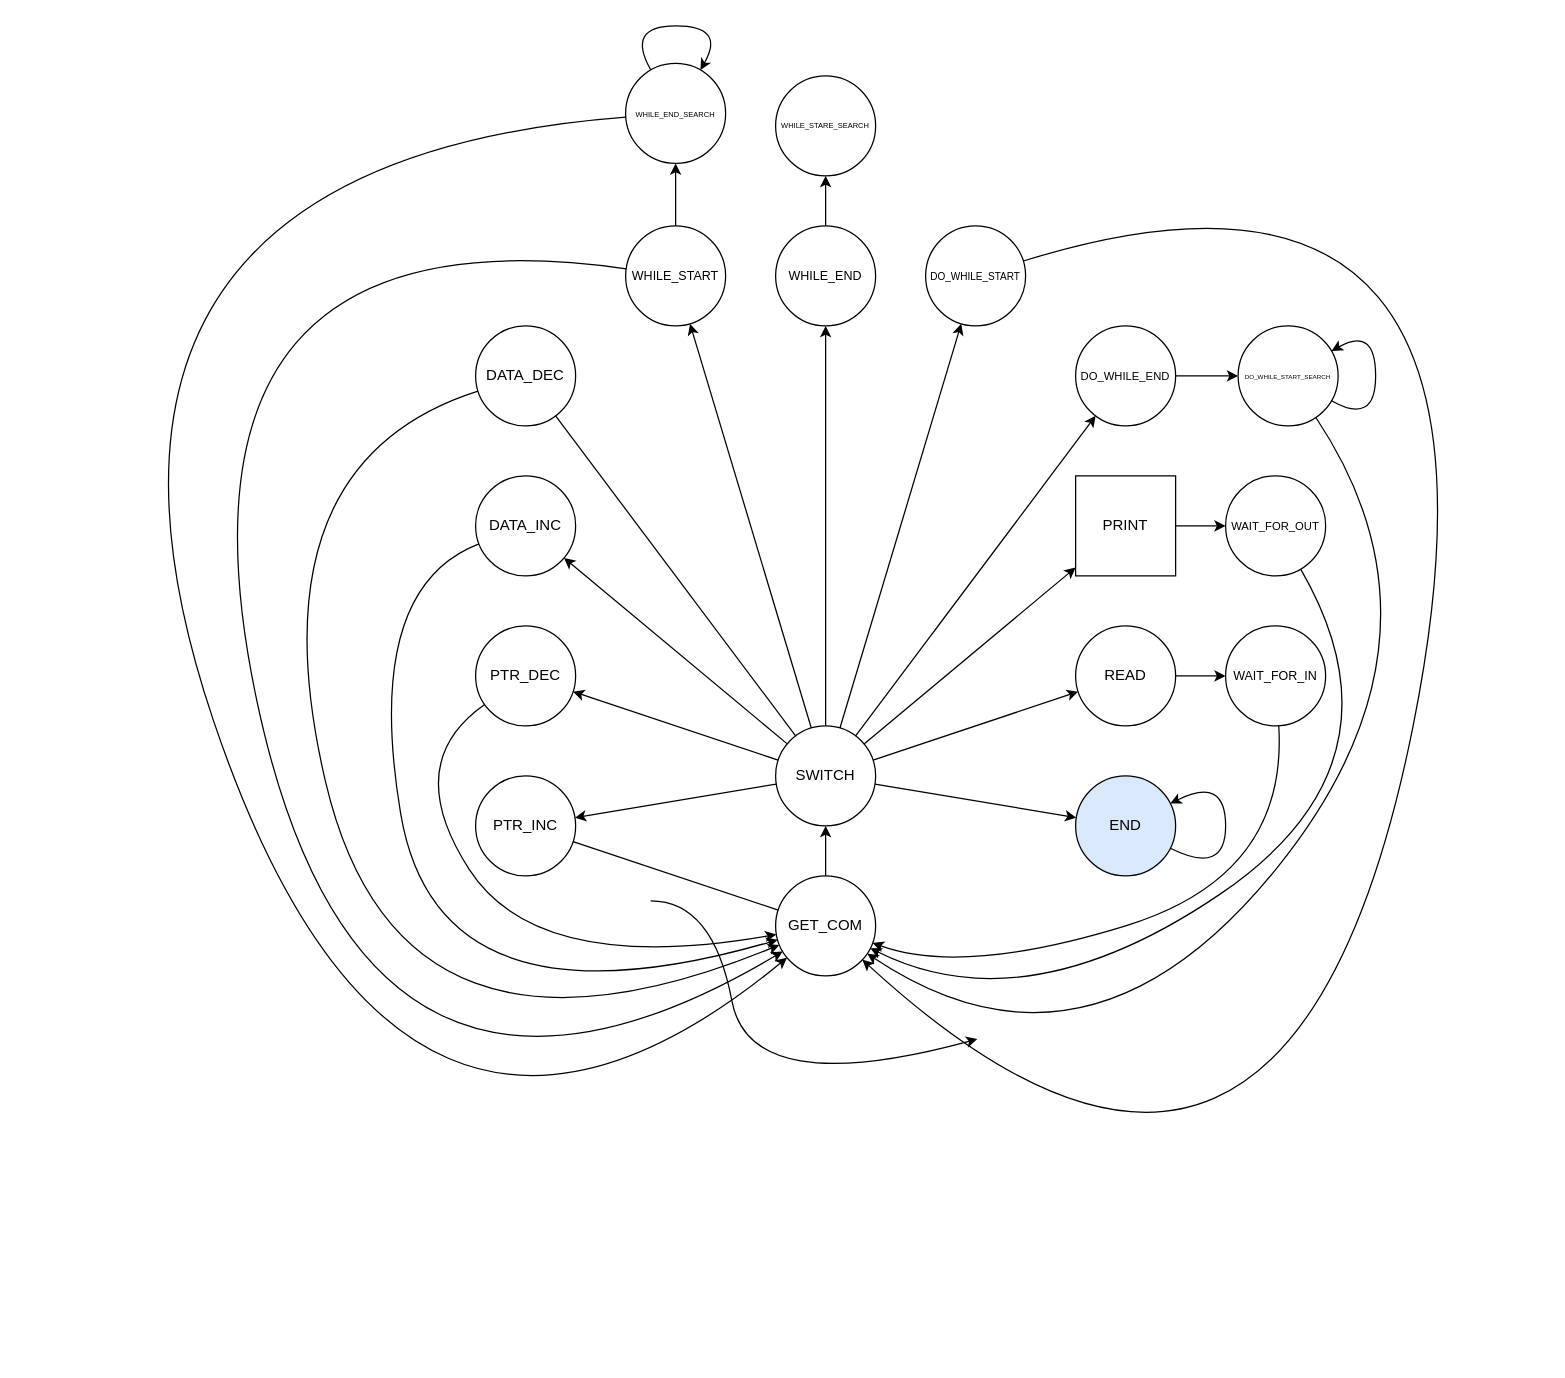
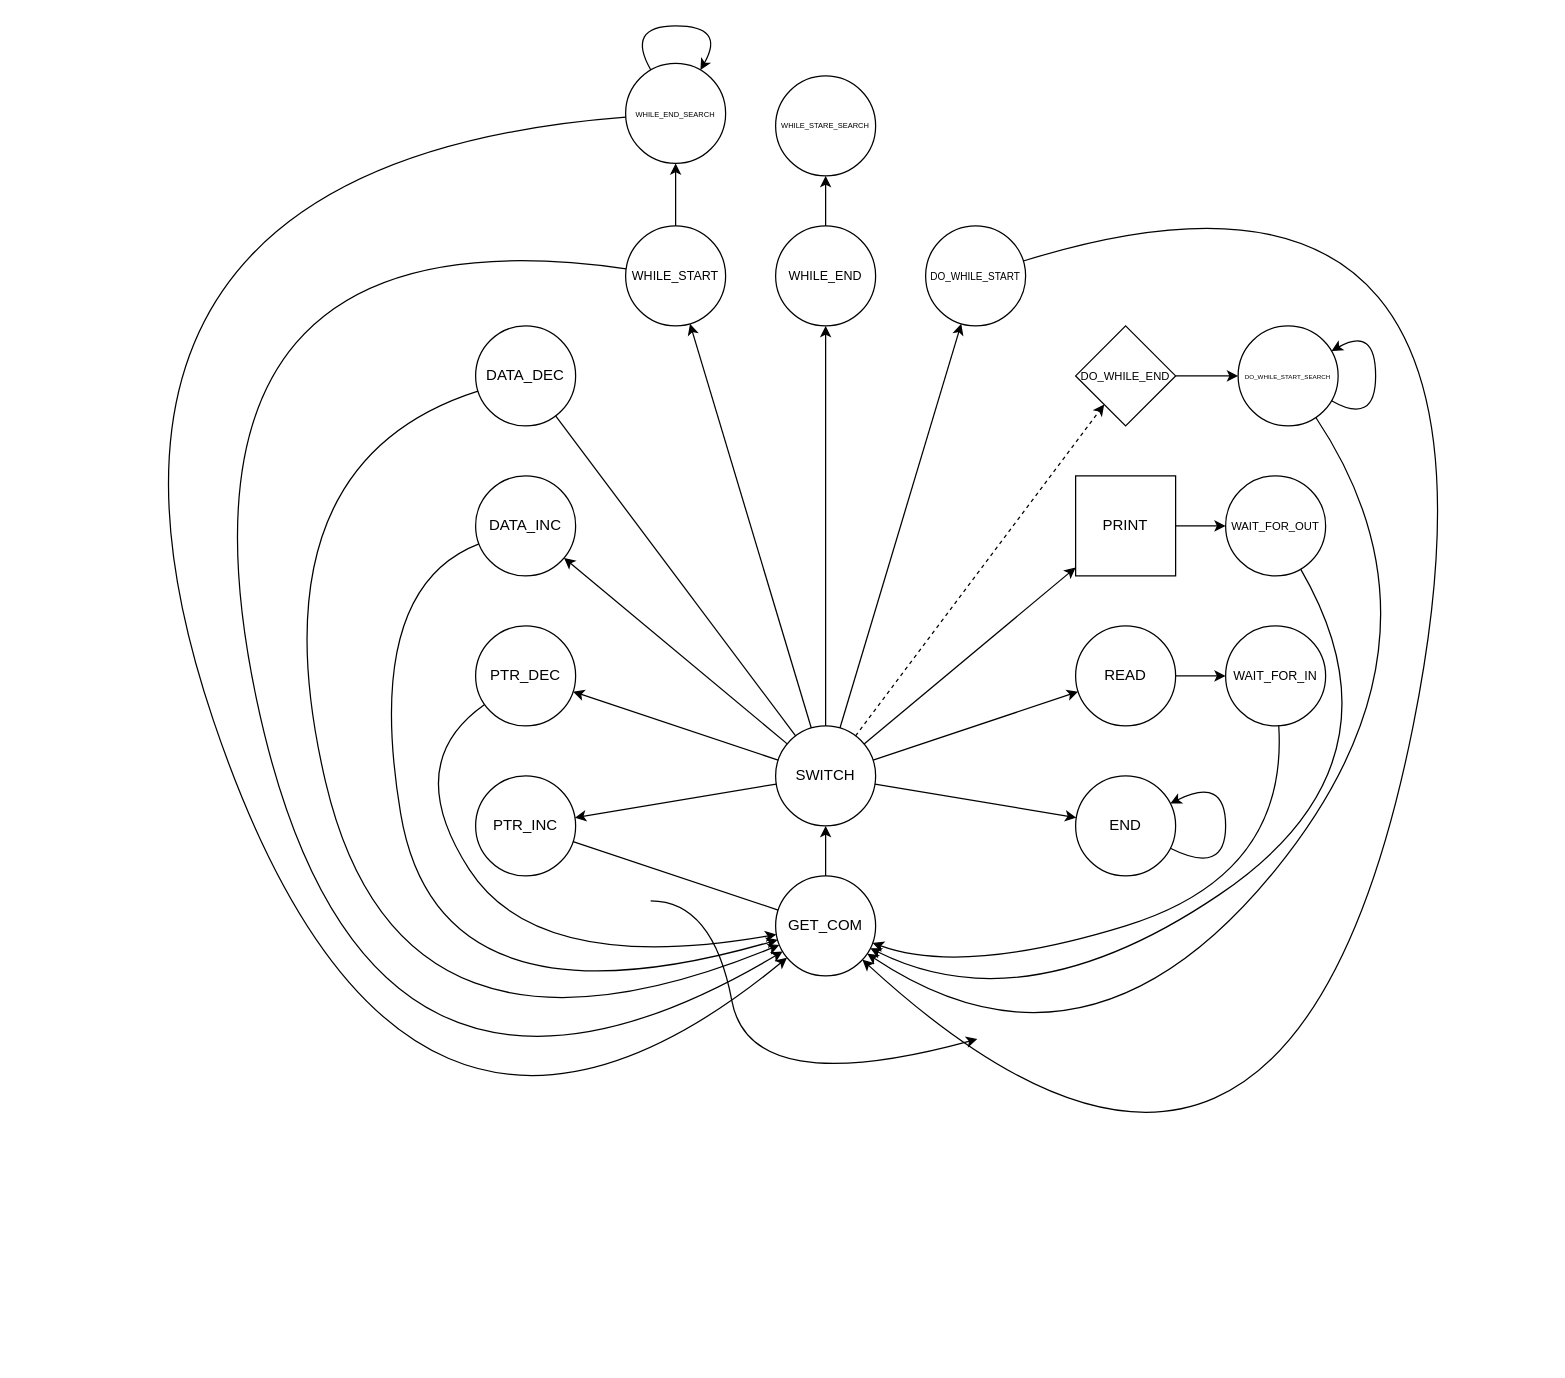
node "DO_WHILE_END": shape ellipse -> diamond
edge "SWITCH" -> "DO_WHILE_END": style solid -> dashed
node "END": fillcolor #dae8fc -> #ffffff
